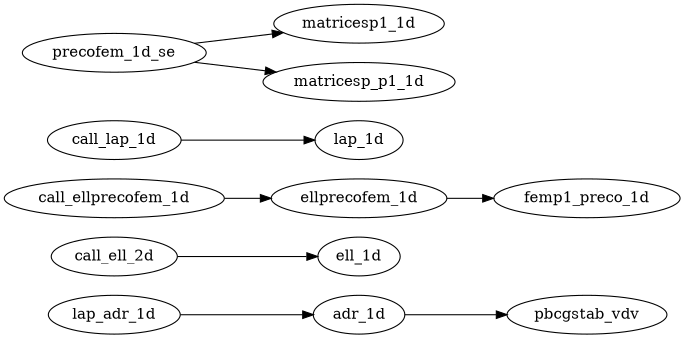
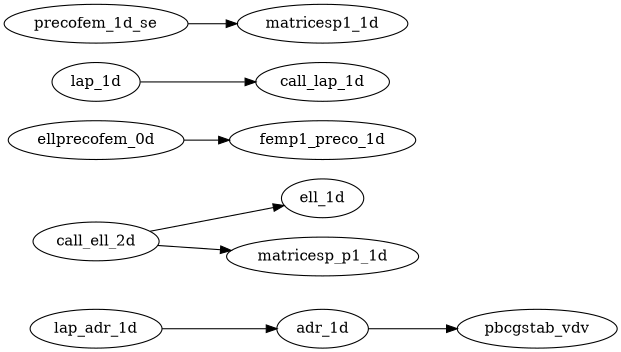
edge "precofem_1d_se" -> "matricesp_p1_1d": now "call_ell_2d" -> "matricesp_p1_1d"
edge "call_lap_1d" -> "lap_1d": reversed
node "call_ellprecofem_1d": removed
node "ellprecofem_1d": label "ellprecofem_1d" -> "ellprecofem_0d"
